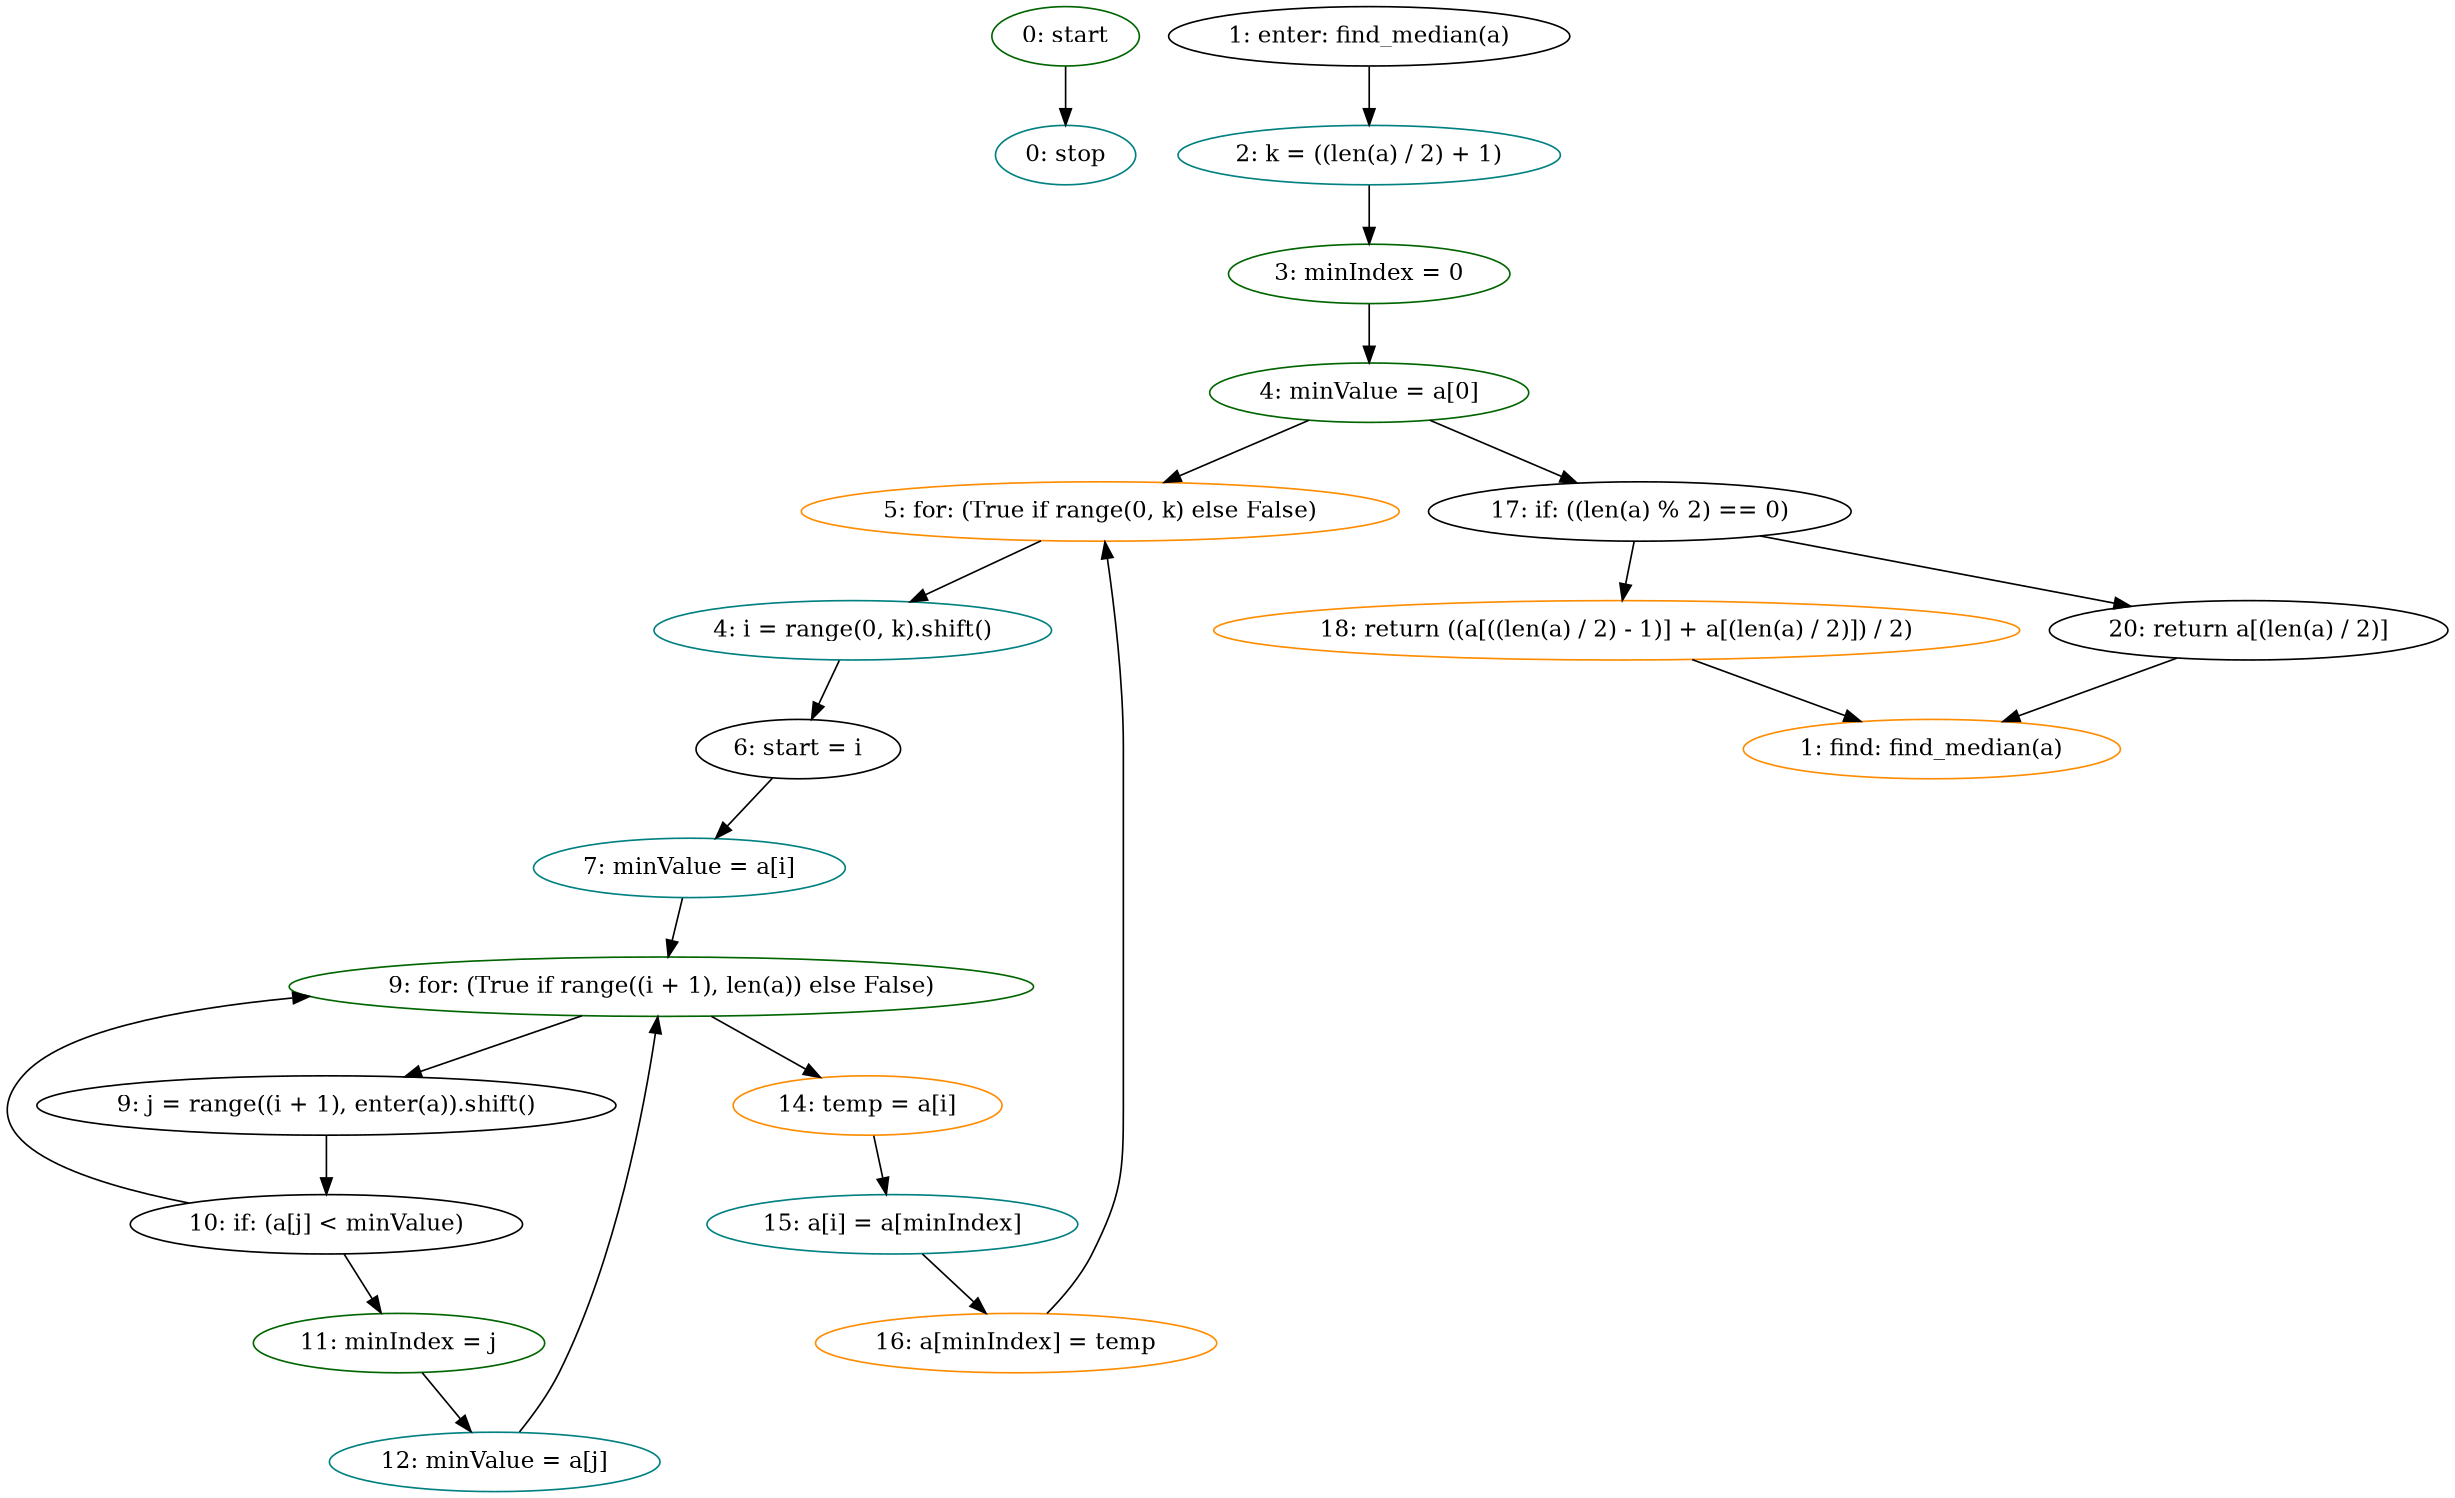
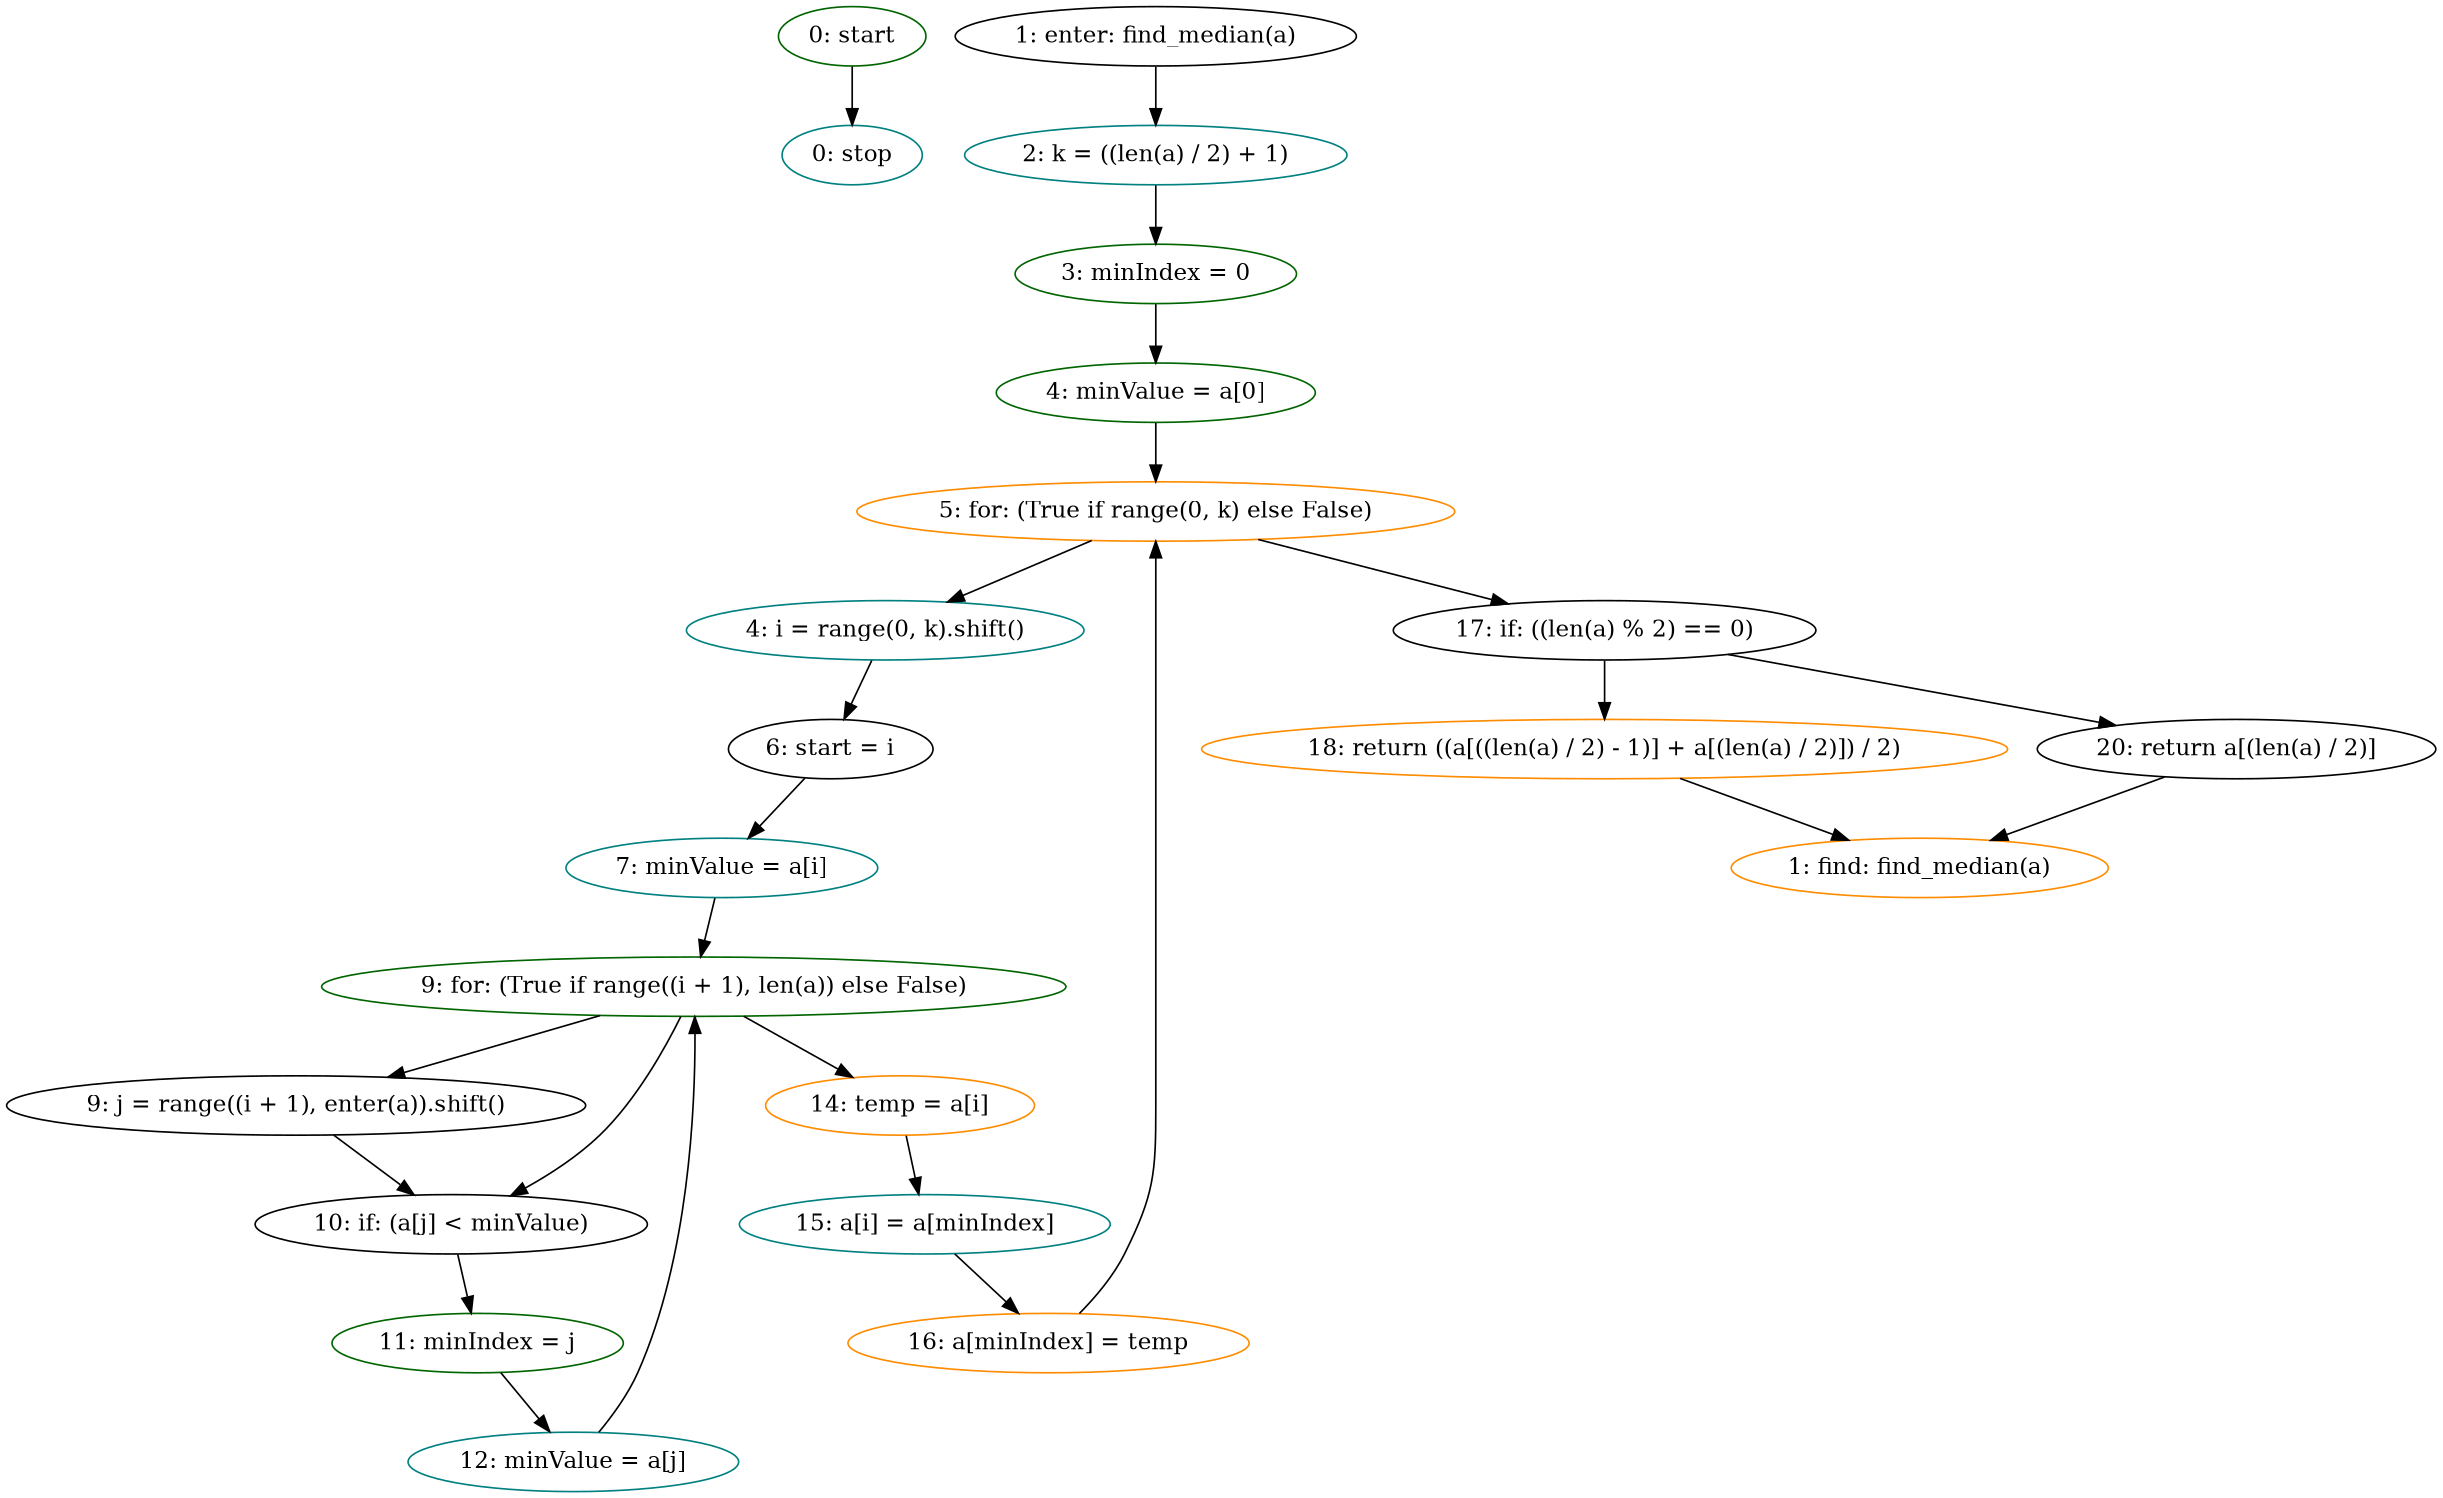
edge "4: minValue = a[0]" -> "17: if: ((len(a) % 2) == 0)": now "5: for: (True if range(0, k) else False)" -> "17: if: ((len(a) % 2) == 0)"
edge "10: if: (a[j] < minValue)" -> "9: for: (True if range((i + 1), len(a)) else False)": reversed
